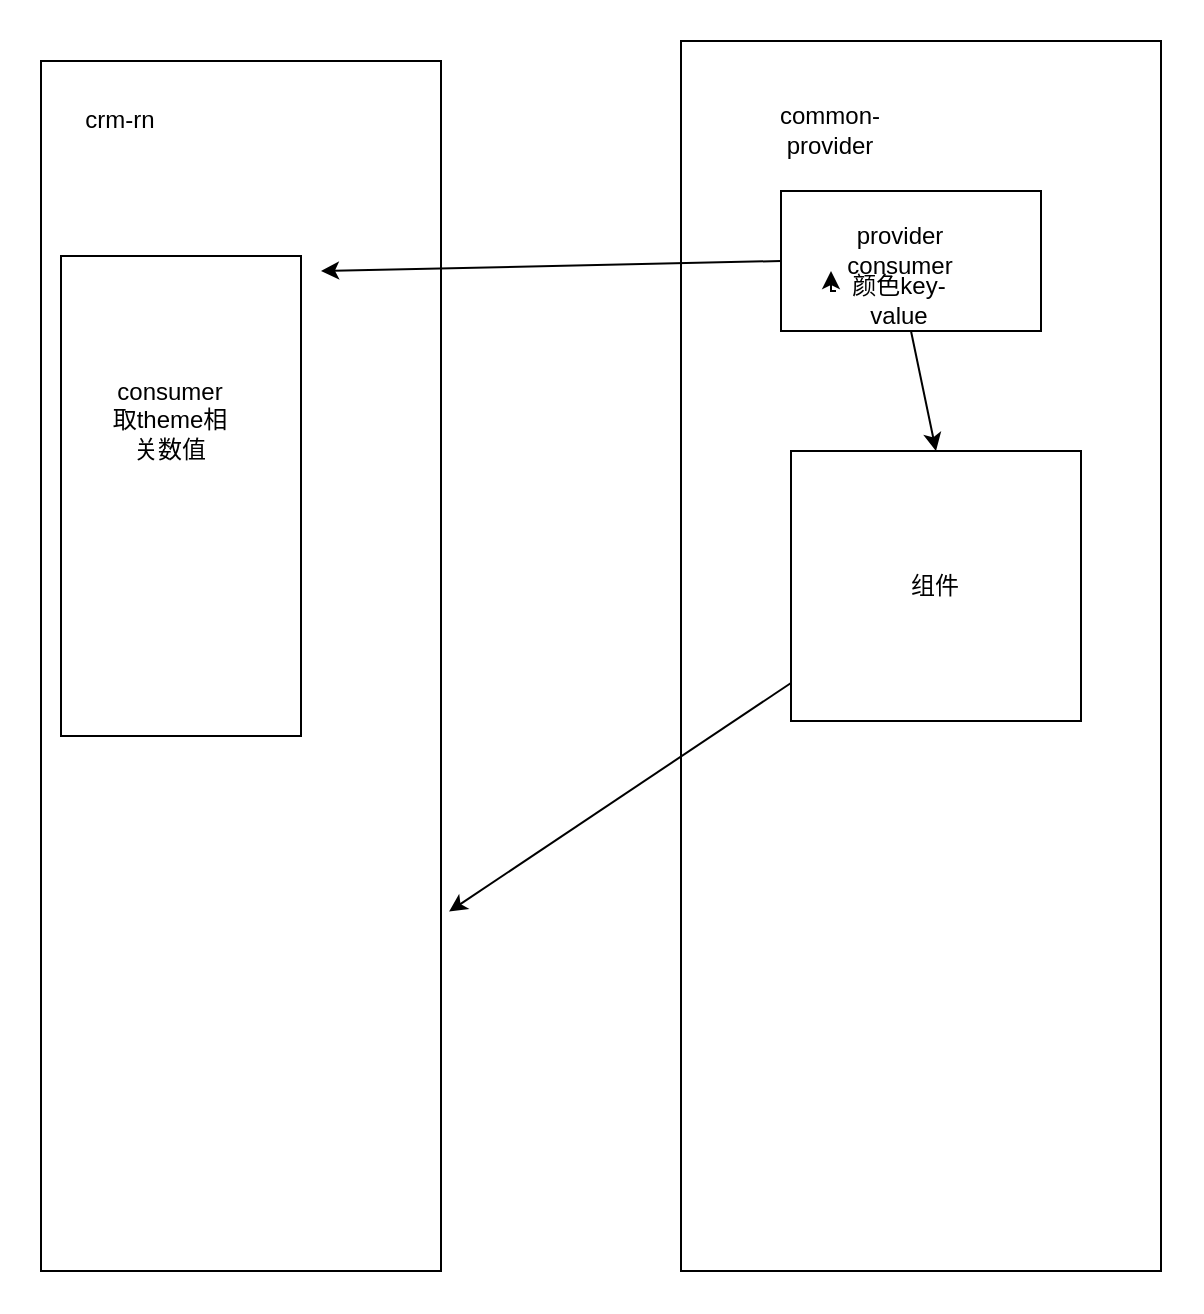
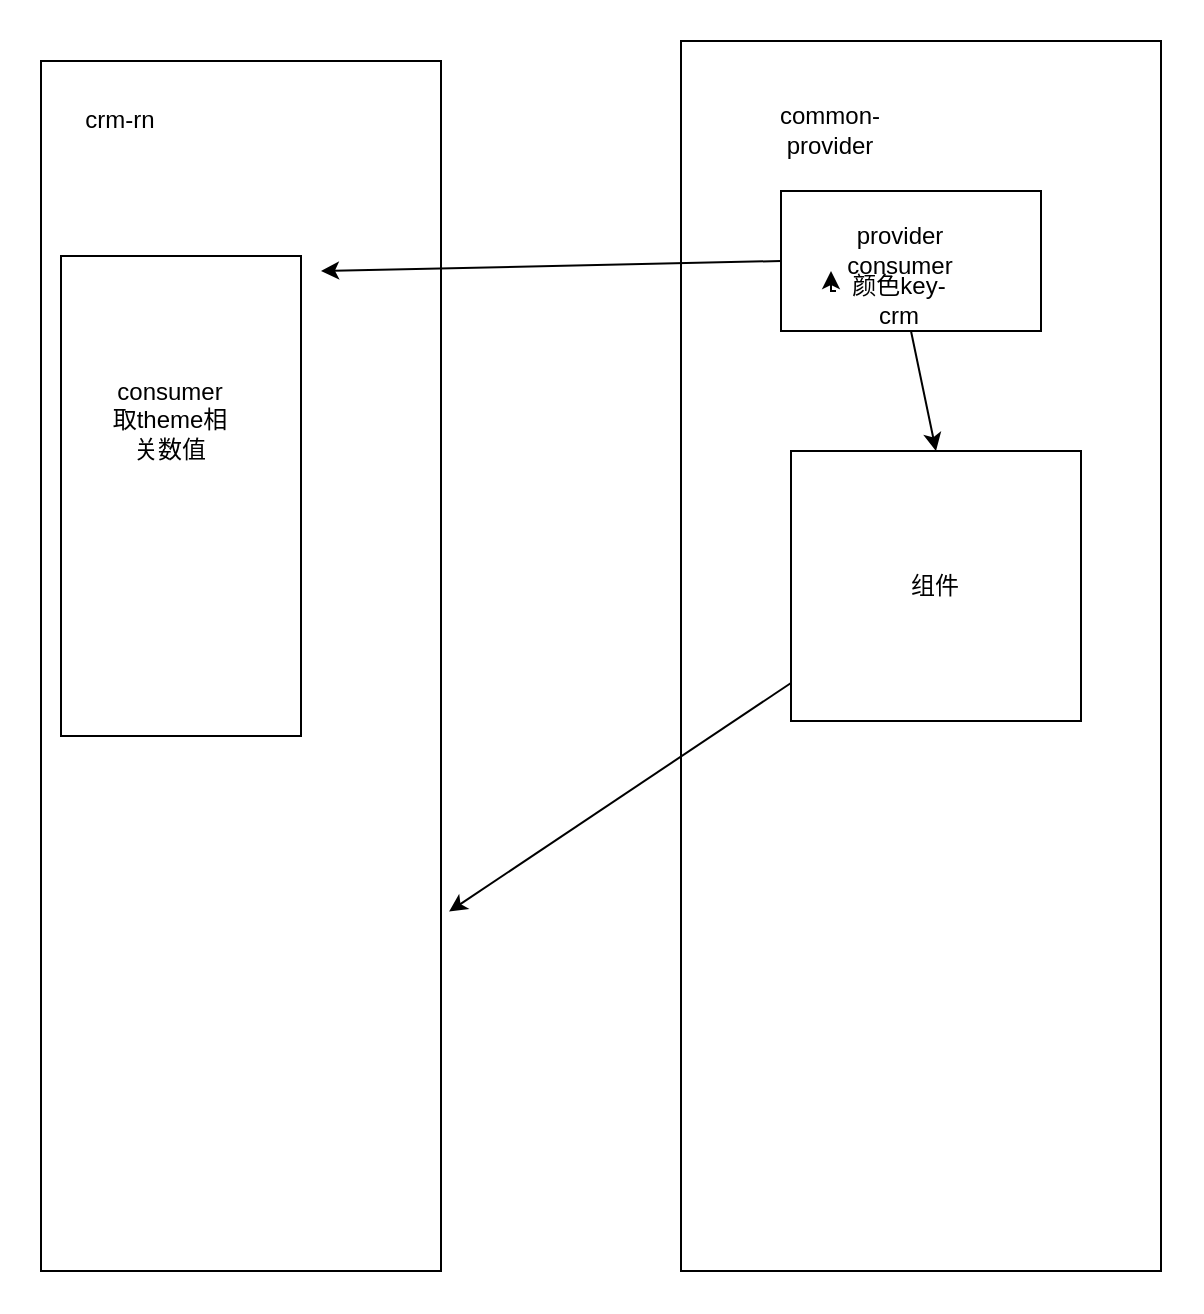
node "颜色key-value": label "颜色key-value" -> "颜色key-crm"
